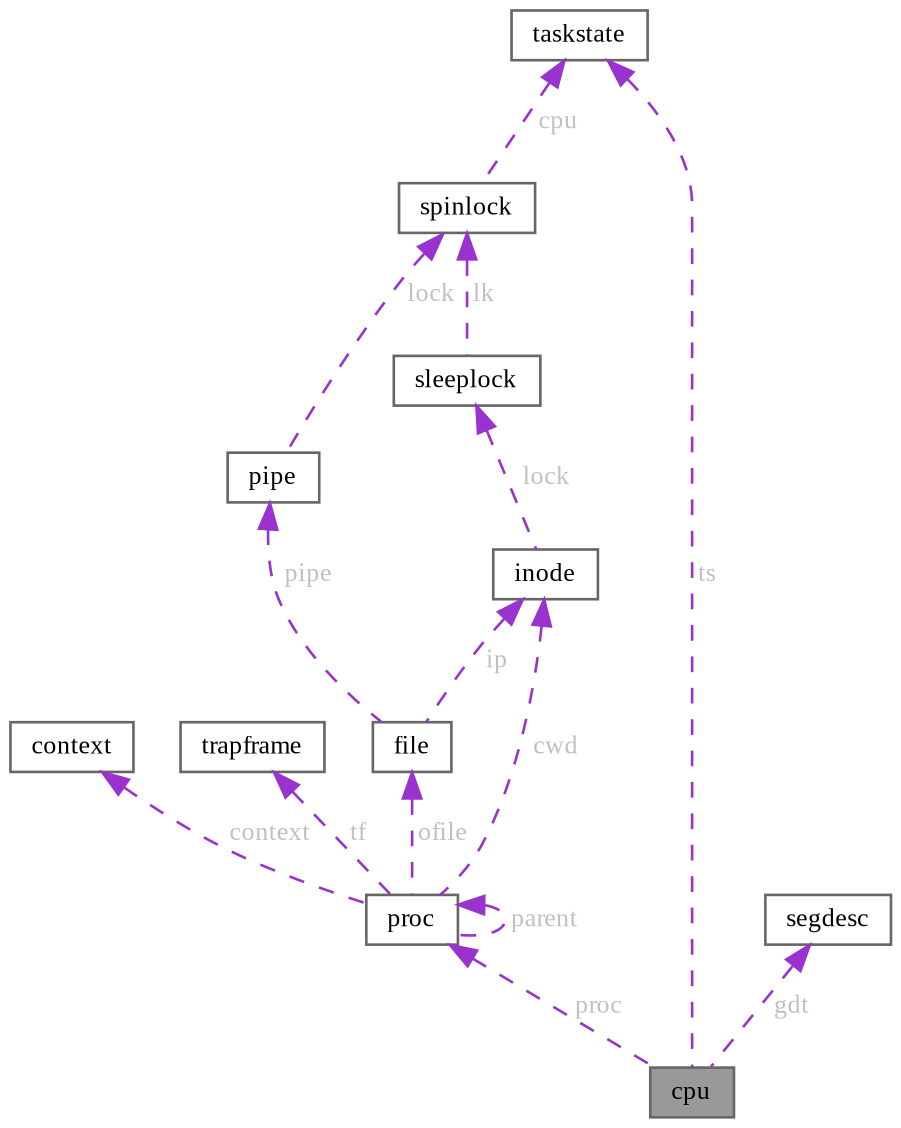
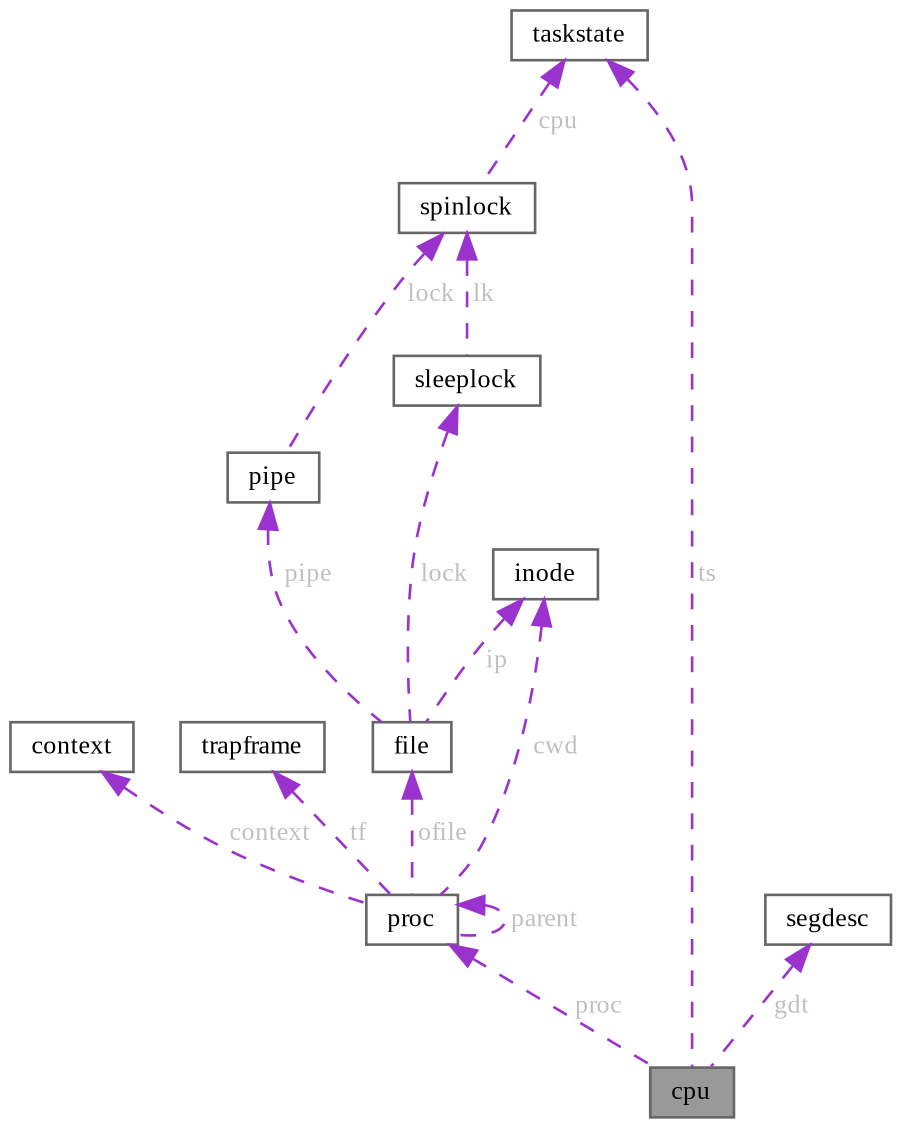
edge "inode" -> "sleeplock": now "file" -> "sleeplock"
